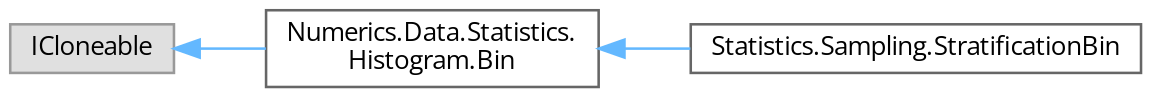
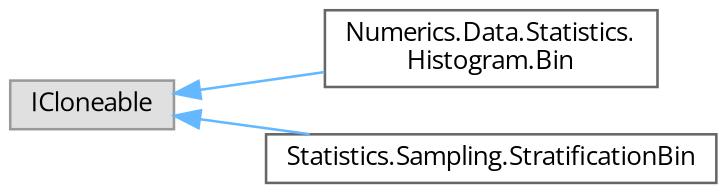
edge "Statistics.Sampling.StratificationBin" -> "Numerics.Data.Statistics. Histogram.Bin": now "Statistics.Sampling.StratificationBin" -> "ICloneable"
